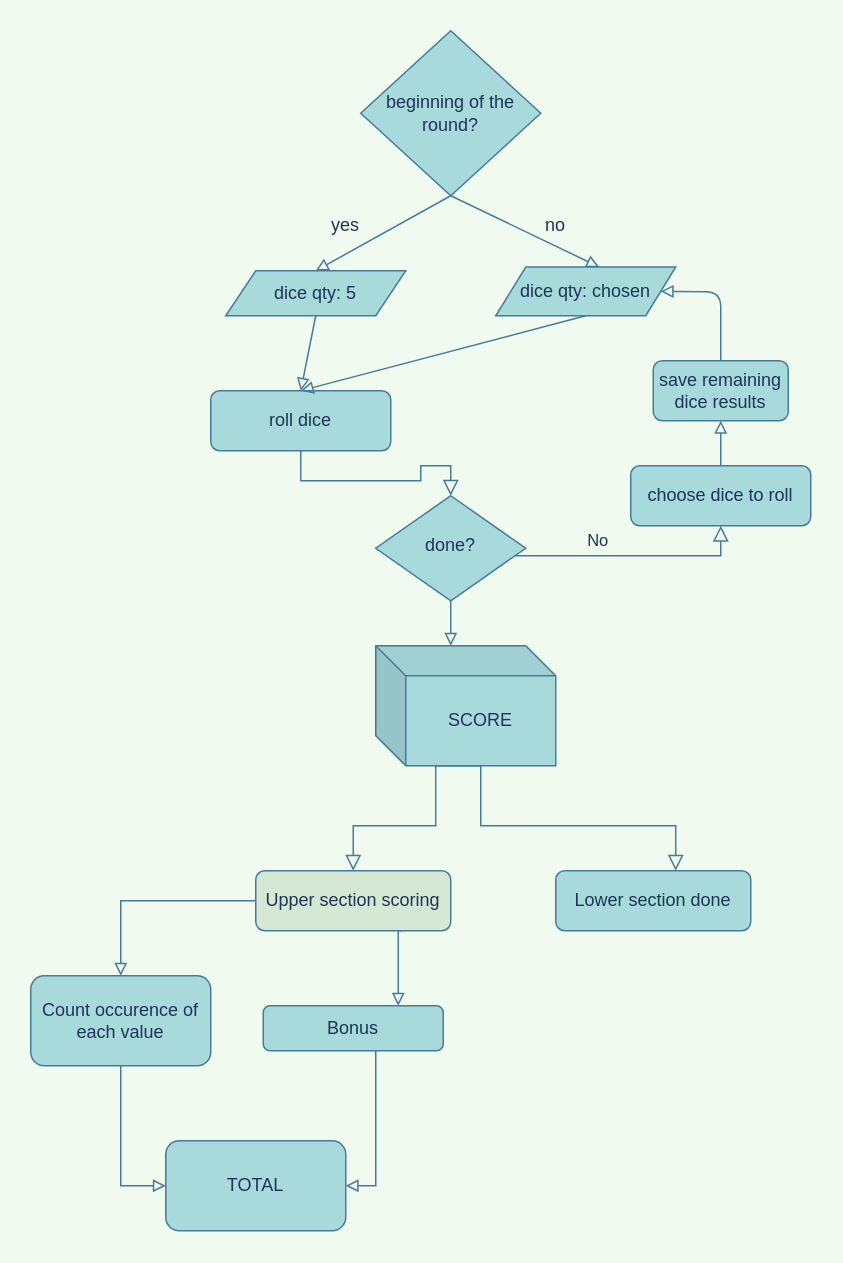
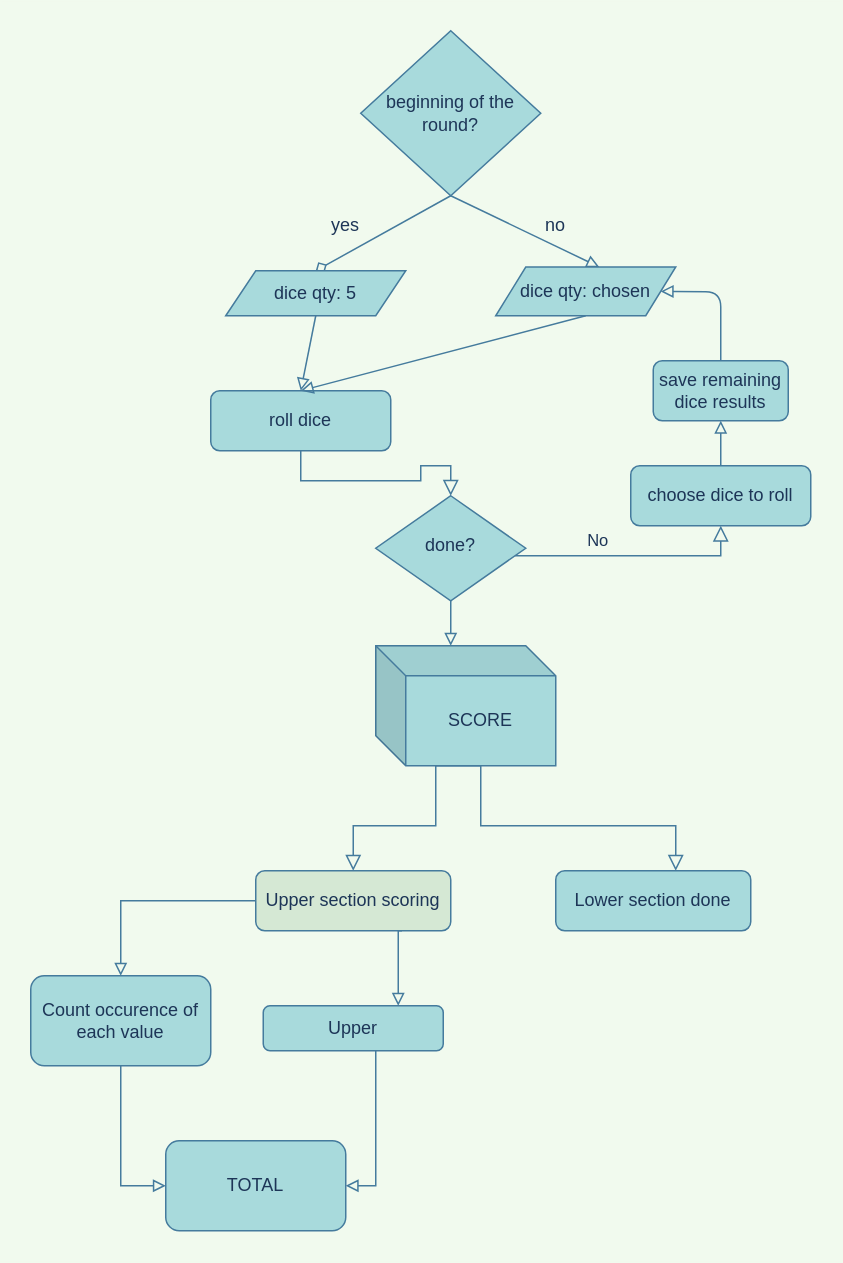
edge "beginning of the round?" -> "dice qty: 5": arrowhead block -> diamond
node "Bonus": label "Bonus" -> "Upper"
